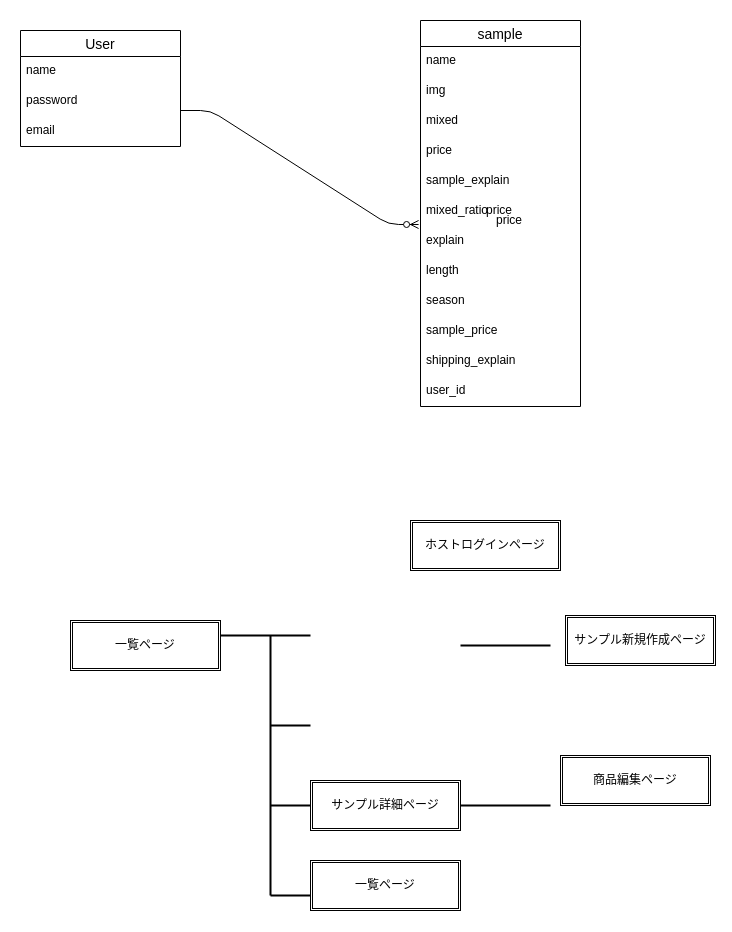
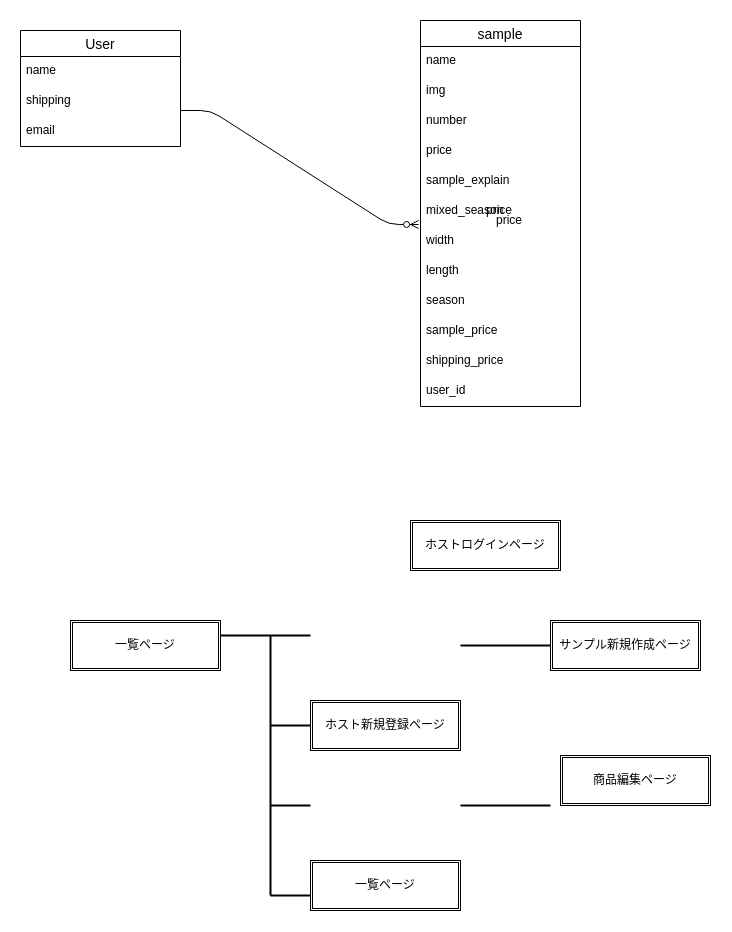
node "password": label "password" -> "shipping"
node "mixed": label "mixed" -> "number"
node "mixed_ratio": label "mixed_ratio" -> "mixed_season"
node "explain": label "explain" -> "width"
node "shipping_explain": label "shipping_explain" -> "shipping_price"
node "サンプル新規作成ページ": moved (641, 641) -> (626, 646)
node "ホスト新規登録ページ": added
node "サンプル詳細ページ": removed
